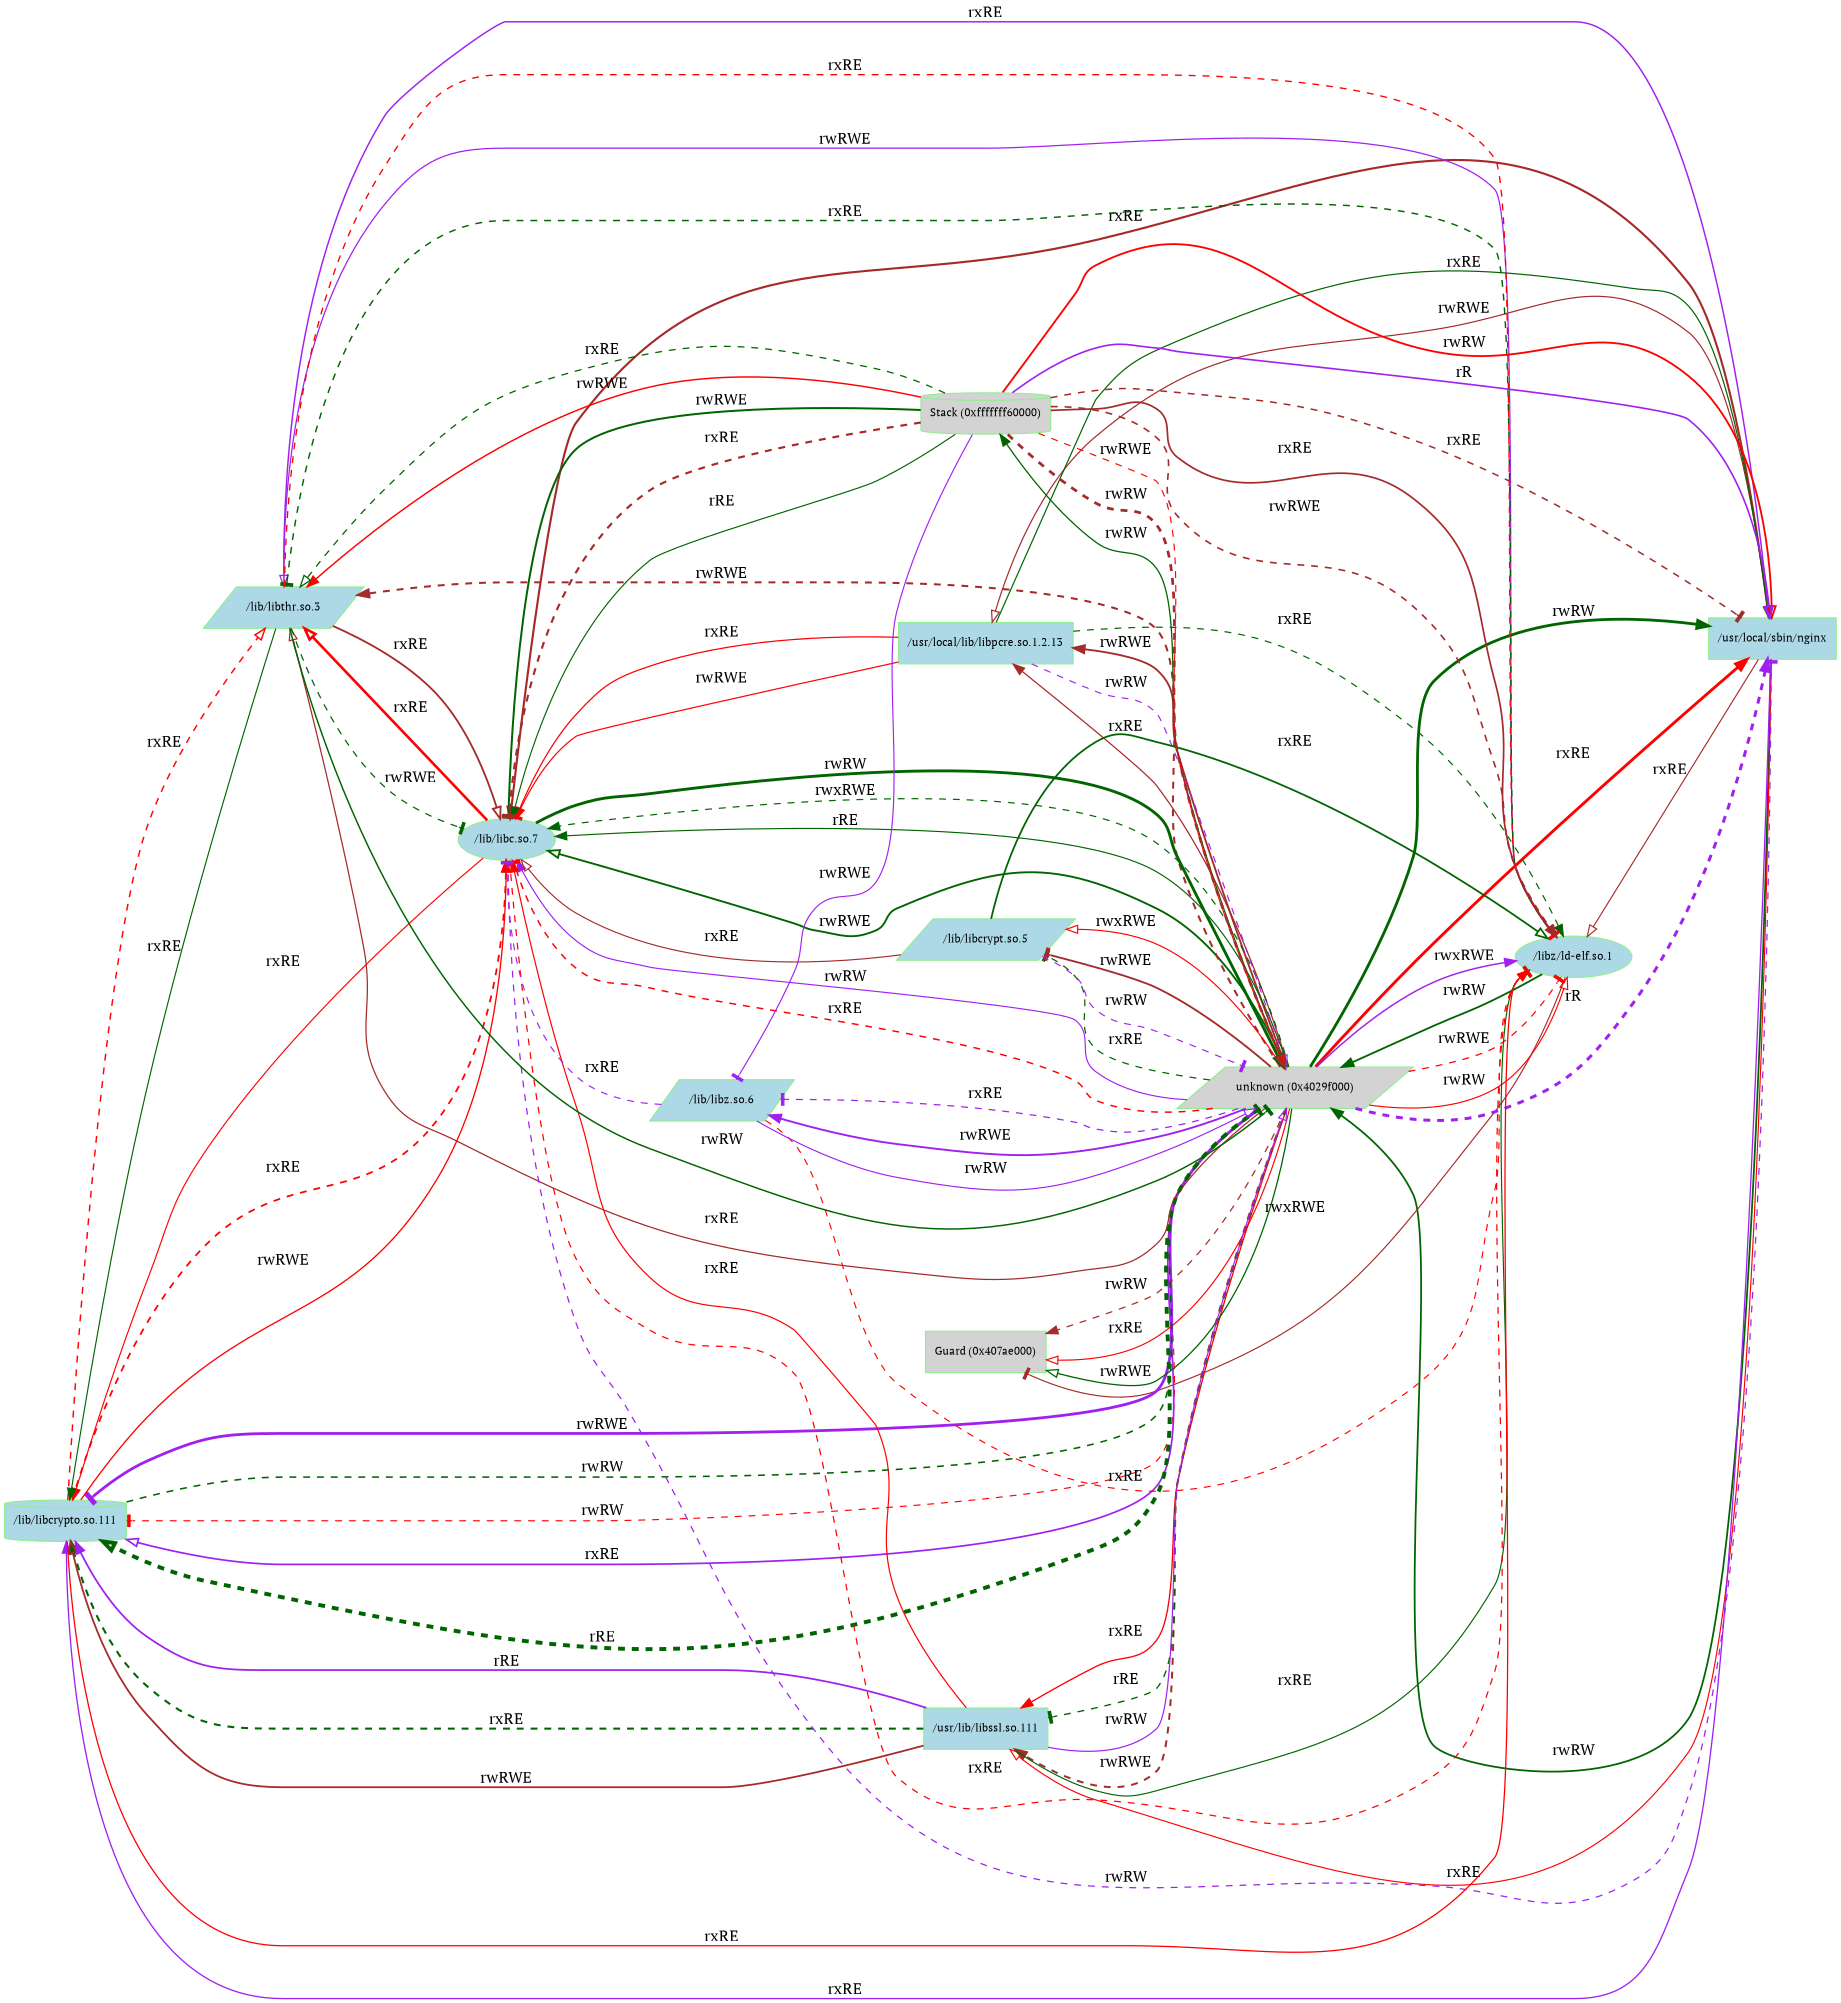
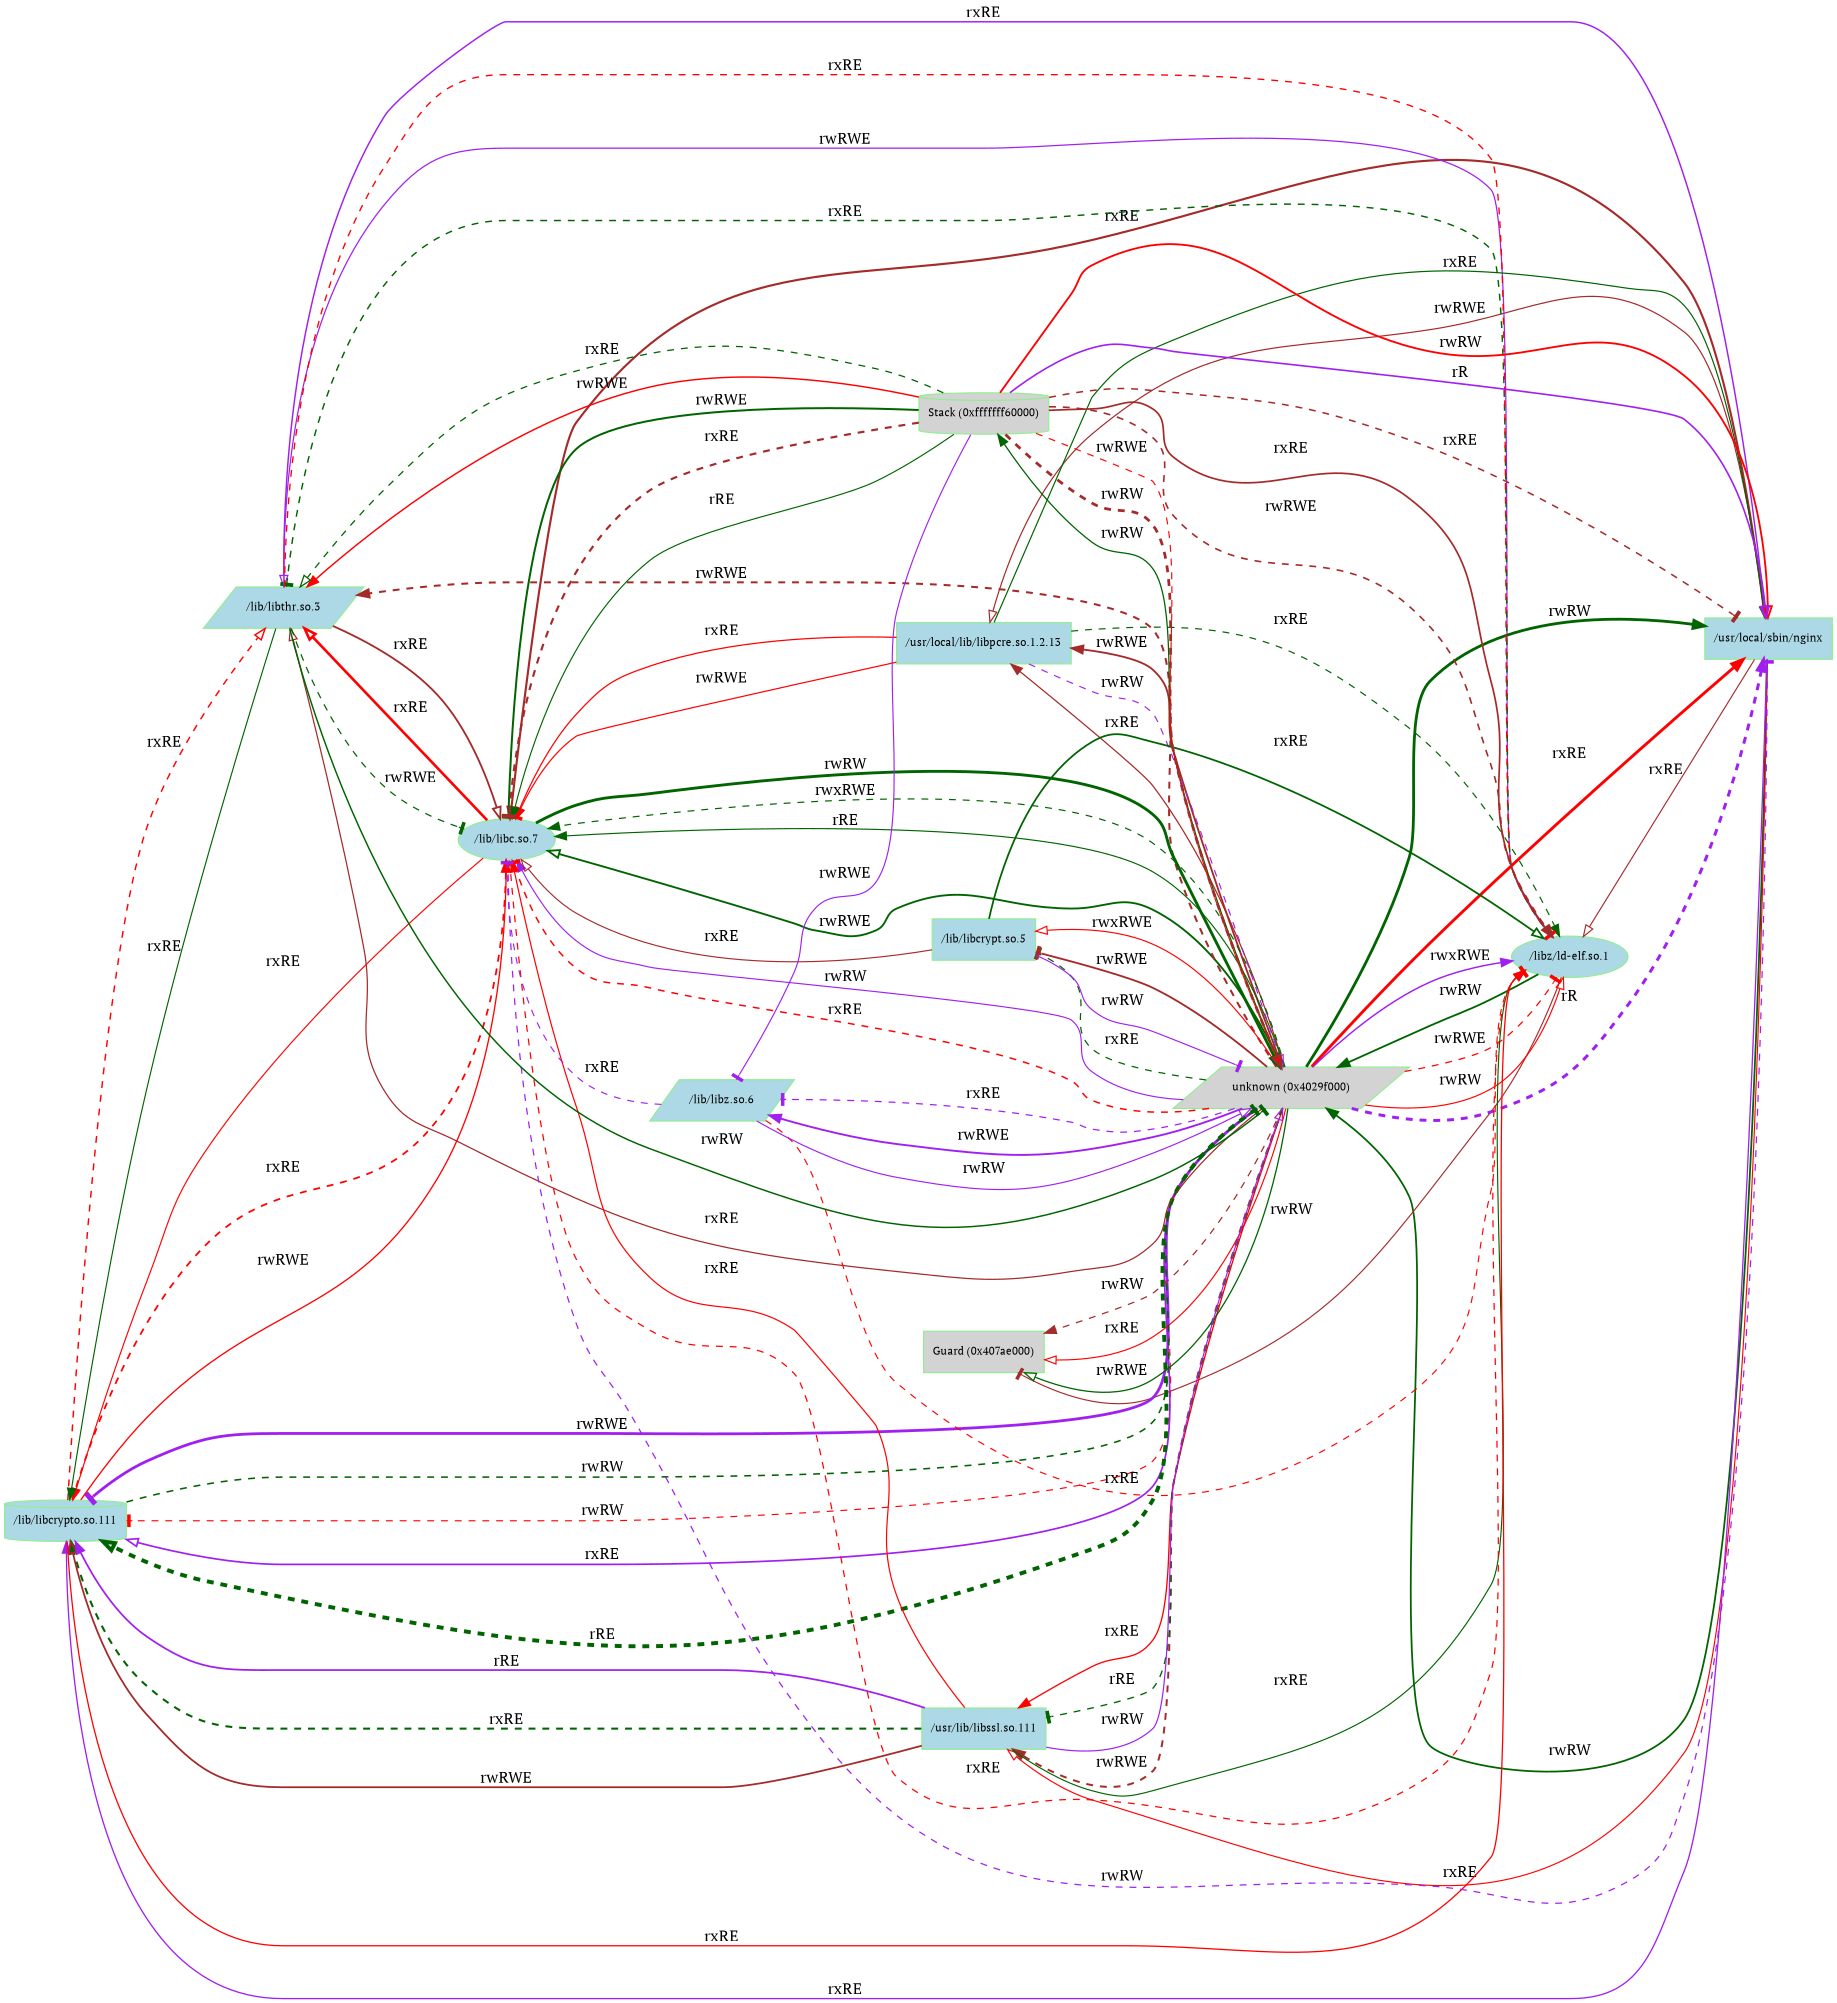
node "/lib/libcrypt.so.5": shape parallelogram -> box
edge "/lib/libcrypt.so.5" -> "unknown (0x4029f000)": style dashed -> solid
edge "/libz/ld-elf.so.1" -> "Guard (0x407ae000)": label "rwxRWE" -> "rwRW"
